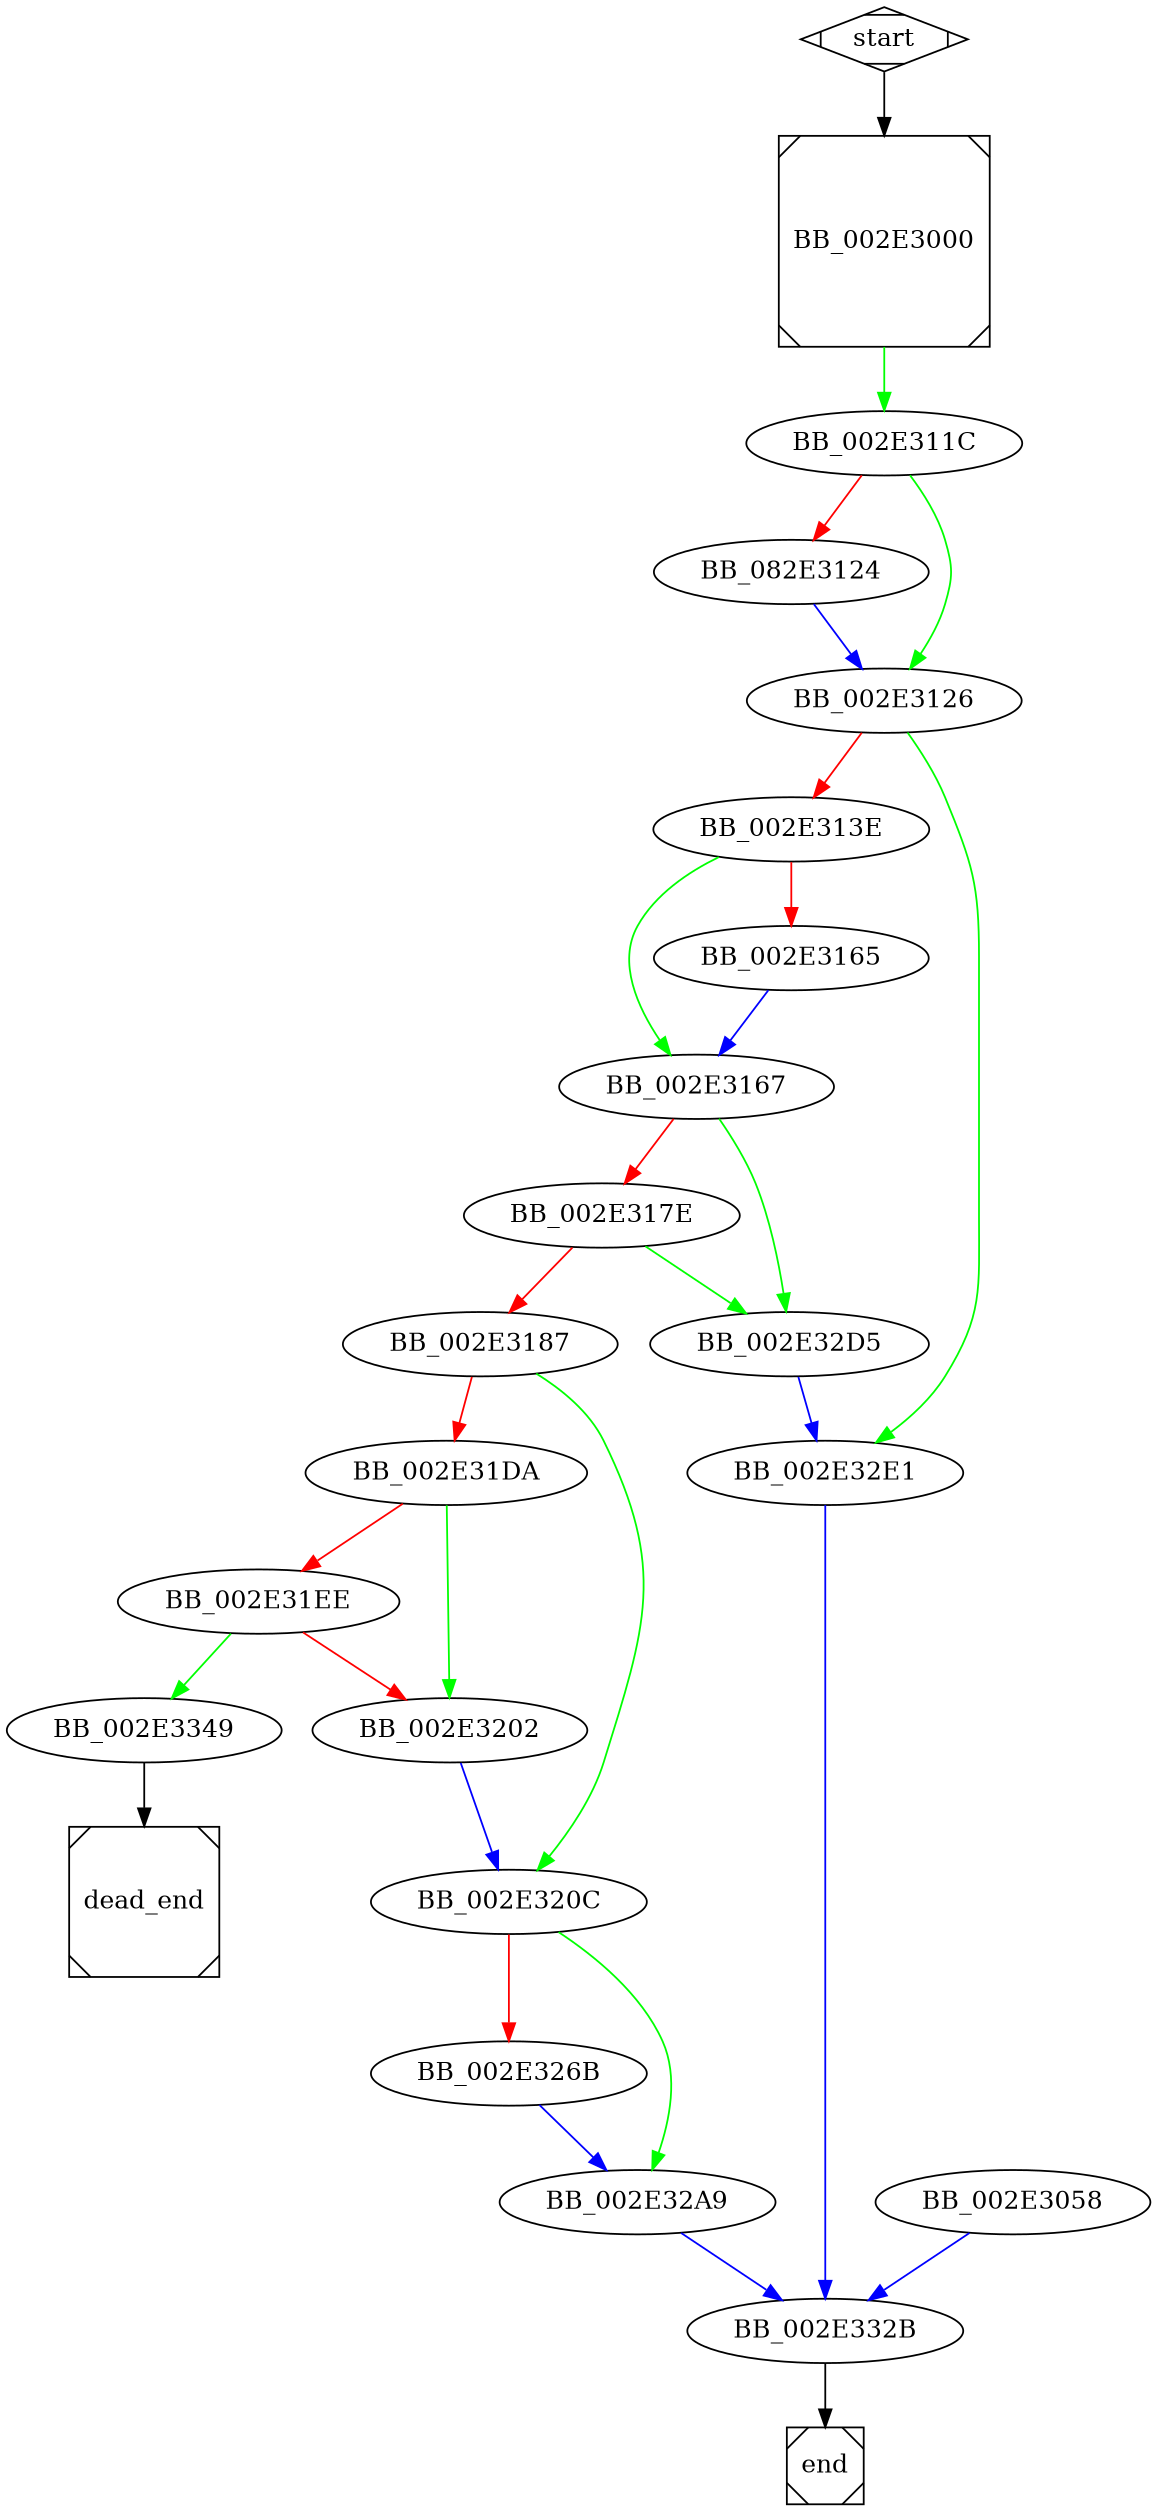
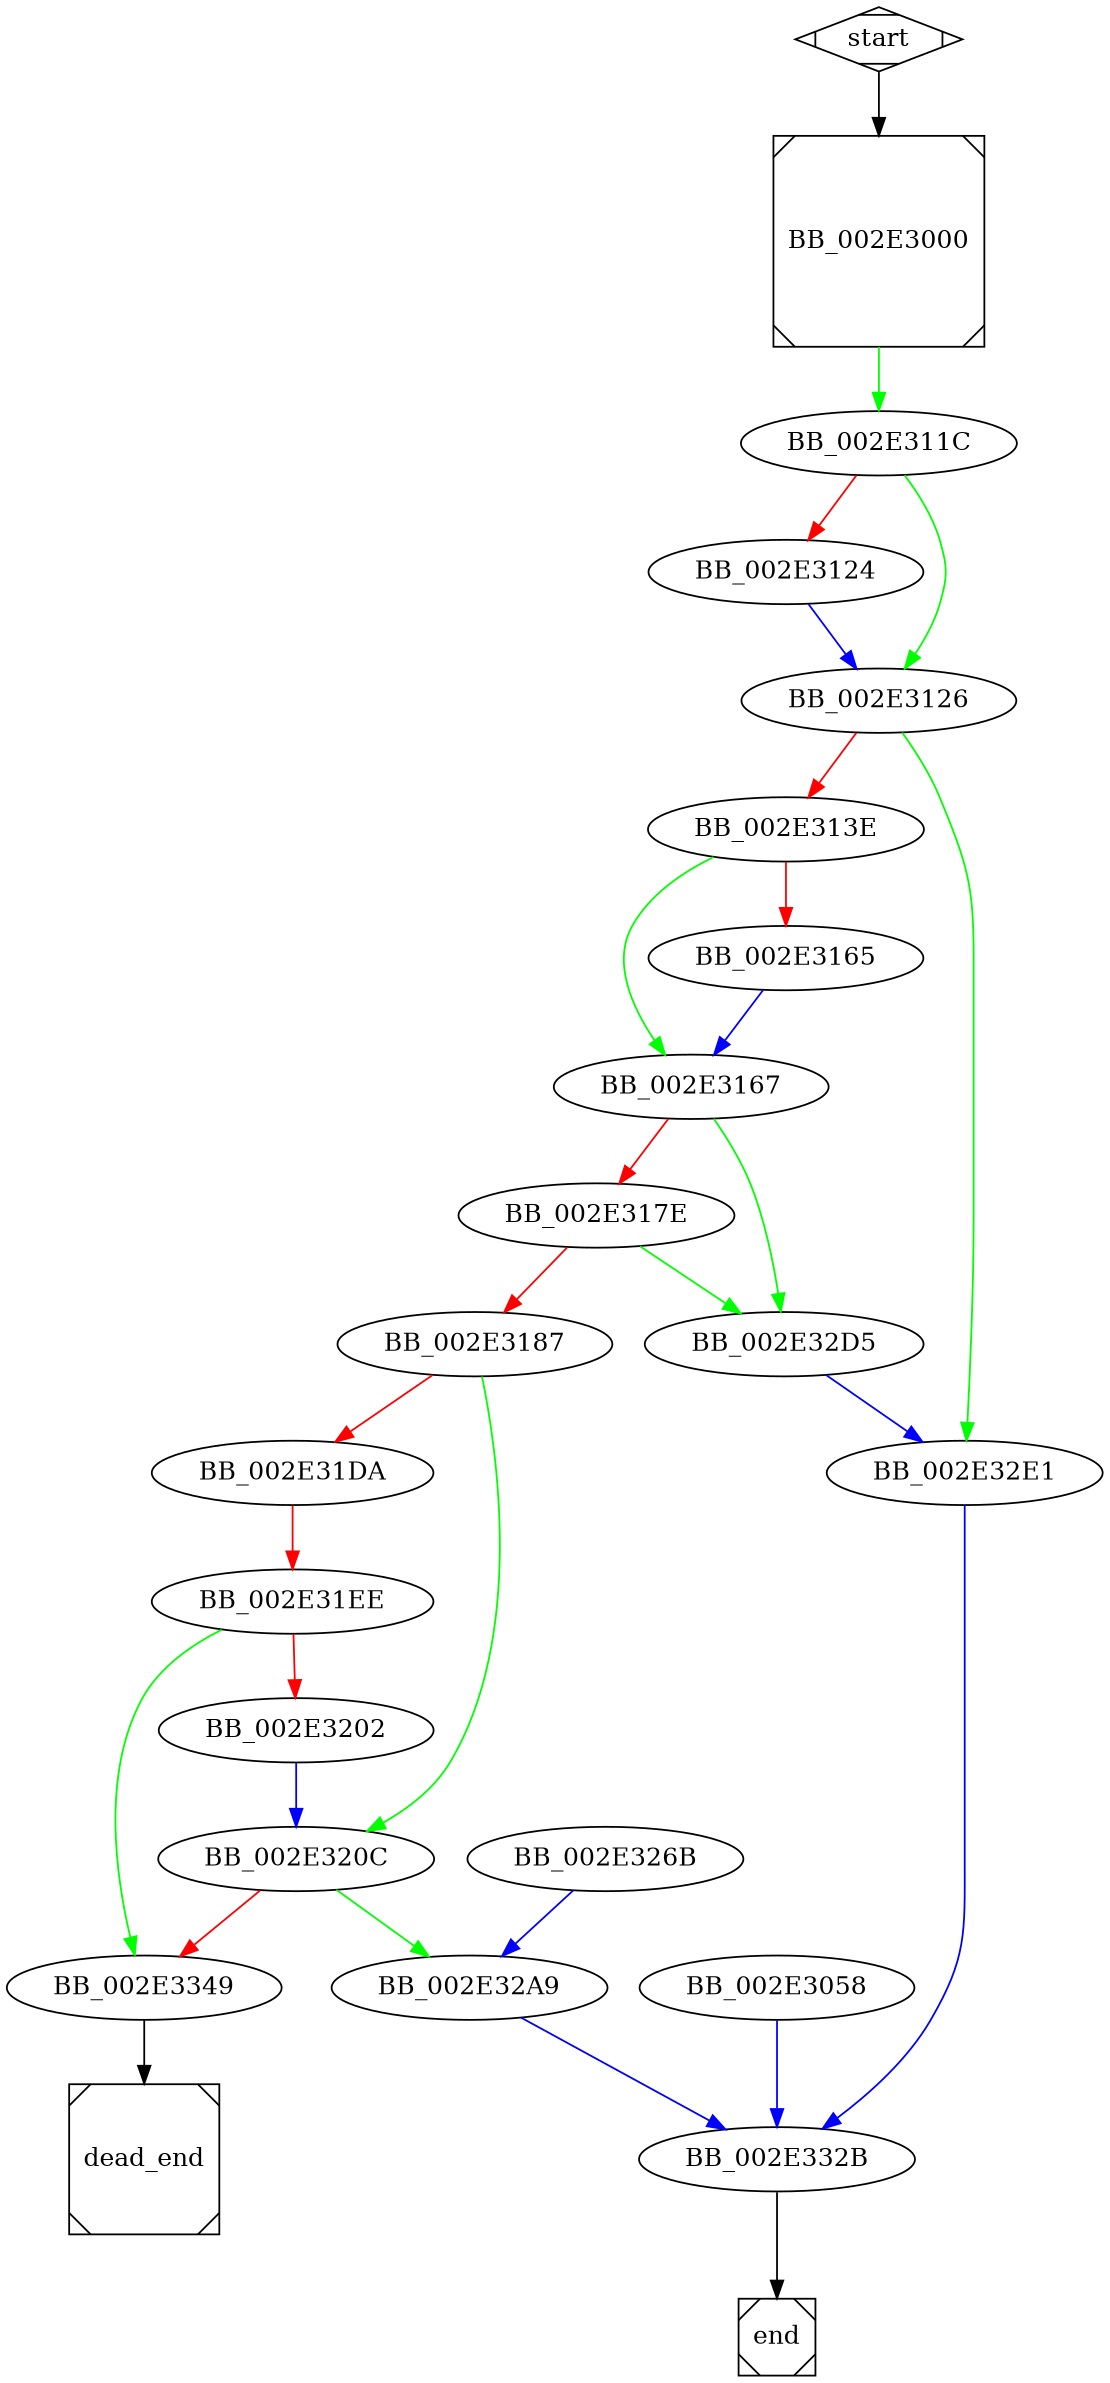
node "BB_082E3124": label "BB_082E3124" -> "BB_002E3124"
edge "BB_002E31DA" -> "BB_002E3202": removed
edge "BB_002E320C" -> "BB_002E326B": now "BB_002E320C" -> "BB_002E3349"
